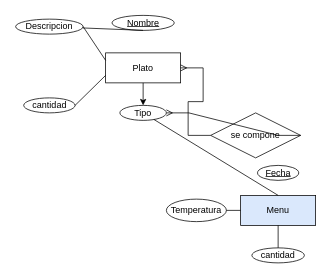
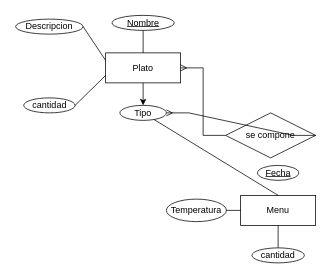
edge "Nombre" -- "Descripcion": now "Nombre" -- "Plato"
node "se compone": moved (255, 135) -> (270, 135)
node "Menu": fillcolor #dae8fc -> #ffffff
